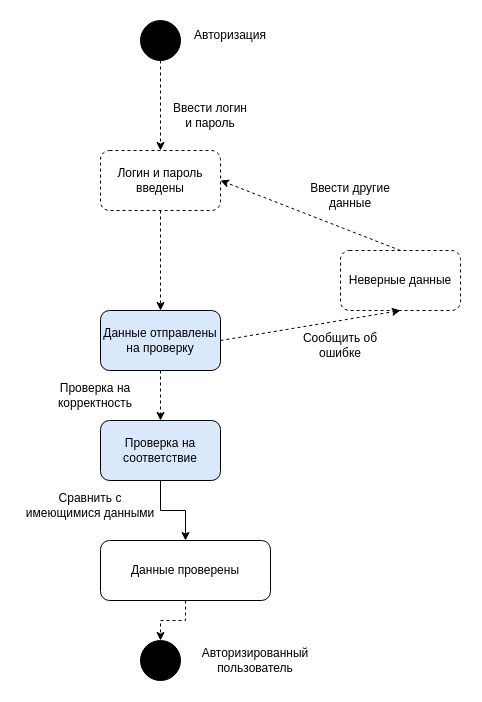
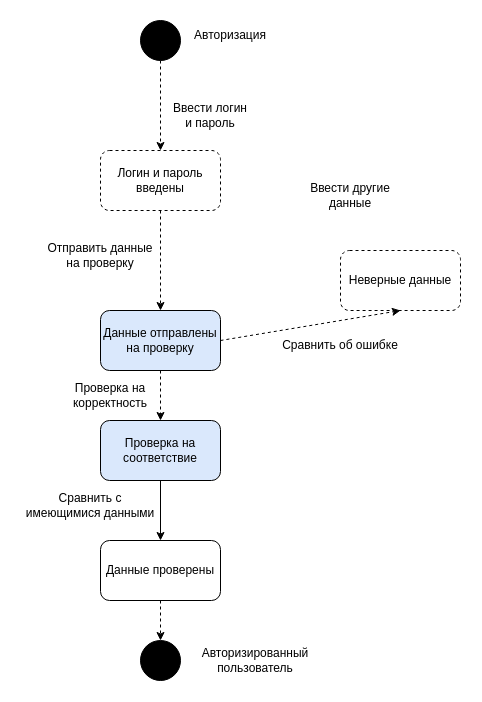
edge "Неверные данные" -> "Логин и пароль введены": removed
node "Отправить данные на проверку": added
node "Сообщить об ошибке": label "Сообщить об ошибке" -> "Сравнить об ошибке"
node "Проверка на корректность": moved (96, 396) -> (111, 396)
node "Данные проверены": size 170x60 -> 120x60
